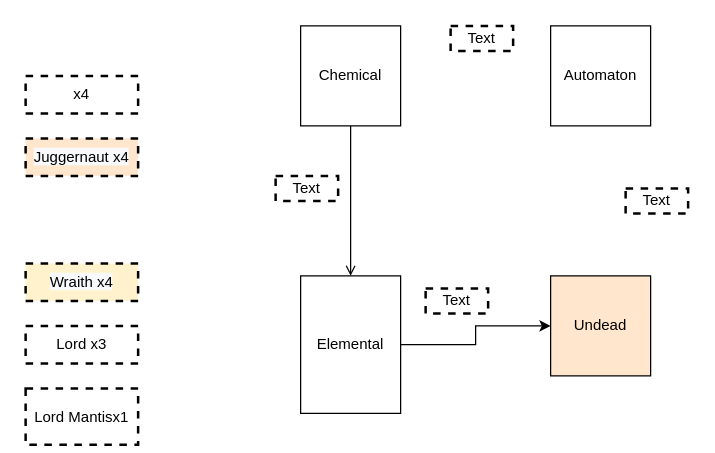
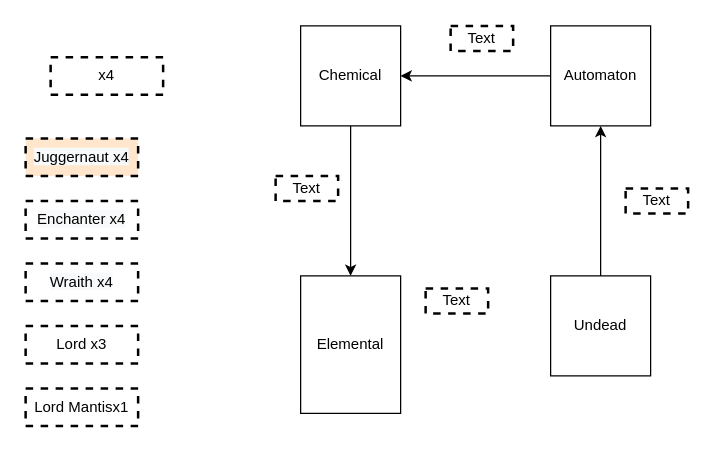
edge "Automaton" -> "Chemical": added
node "x4": moved (82, 94) -> (107, 76)
edge "Undead" -> "Automaton": added
node "Enchanter x4": added
edge "Chemical" -> "Elemental": arrowhead open -> classic
node "Wraith x4": fillcolor #fff2cc -> #ffffff
node "Undead": fillcolor #ffe6cc -> #ffffff
edge "Elemental" -> "Undead": removed
node "Lord Mantisx1": size 113x56 -> 113x38
